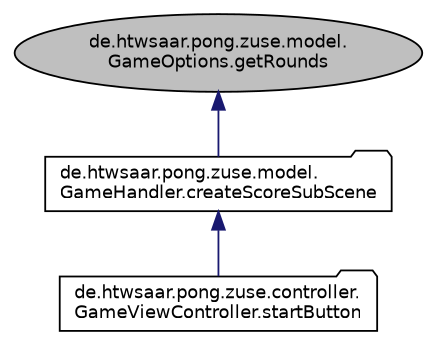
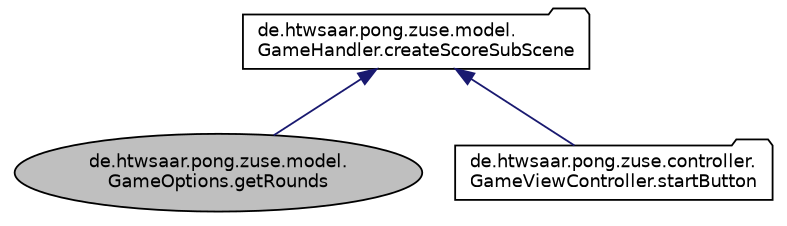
edge "de.htwsaar.pong.zuse.model. GameHandler.createScoreSubScene" -> "de.htwsaar.pong.zuse.model. GameOptions.getRounds": reversed
